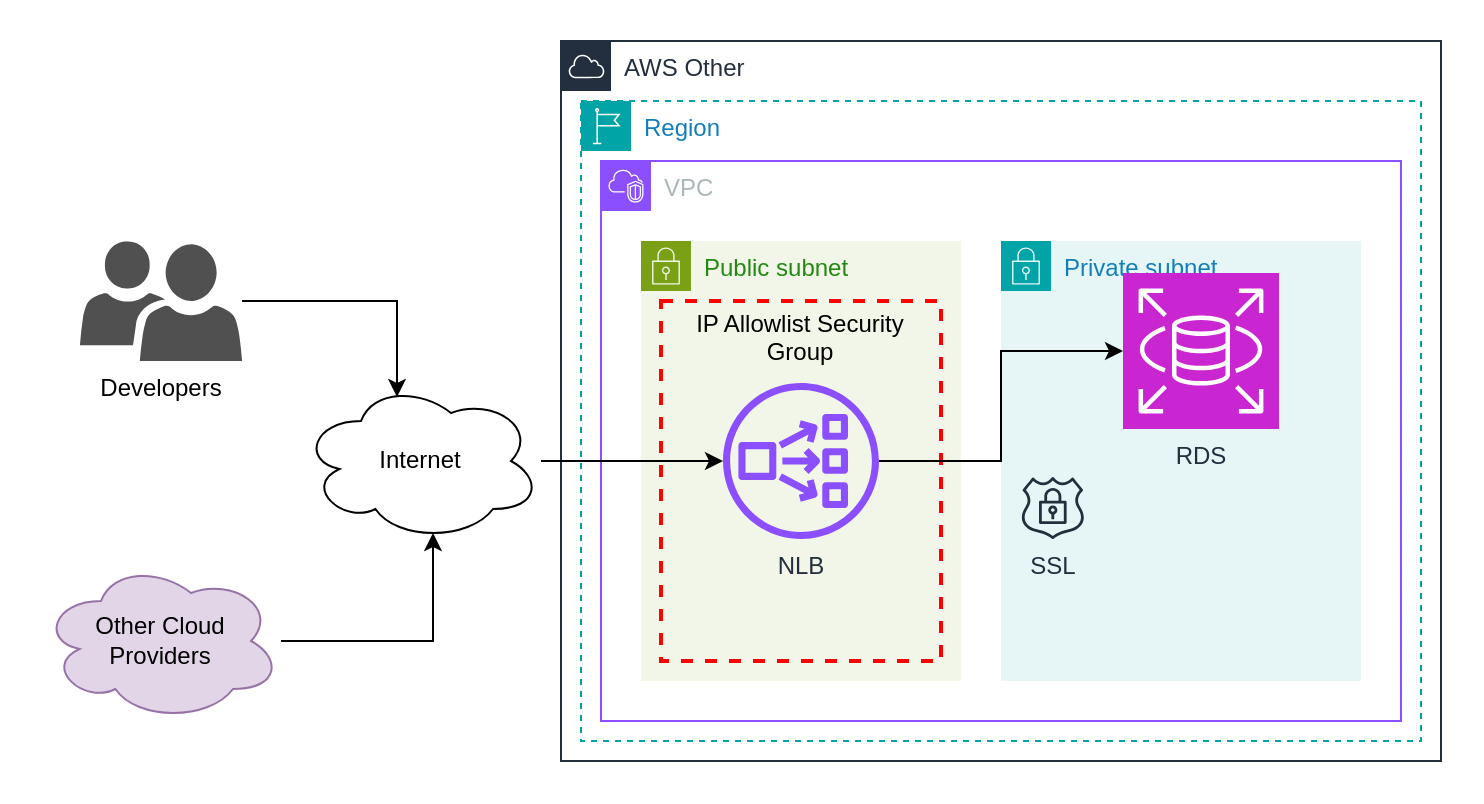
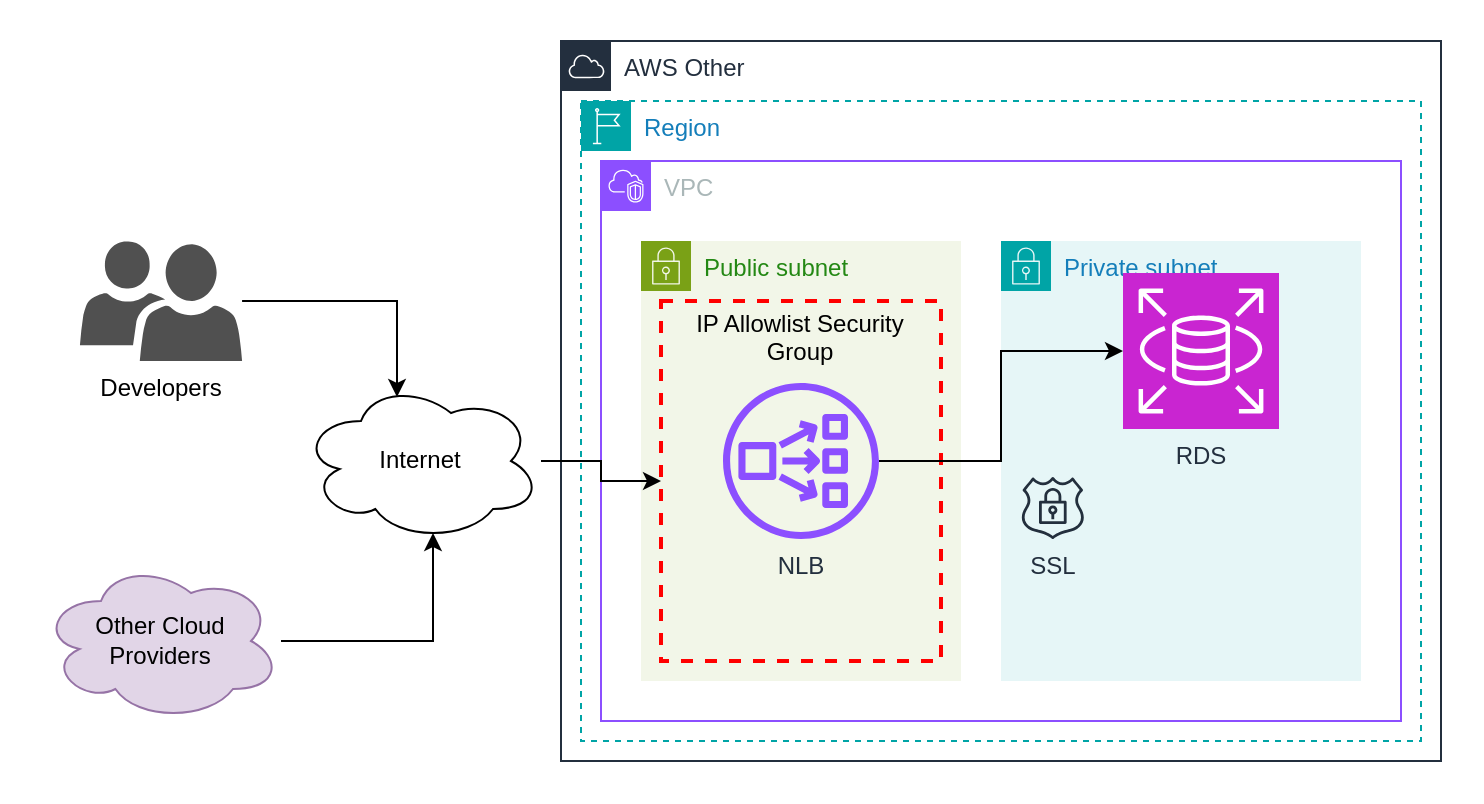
edge "Internet" -> "NLB": now "Internet" -> "IP Allowlist Security Group"
